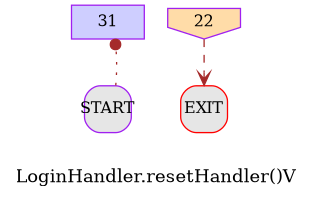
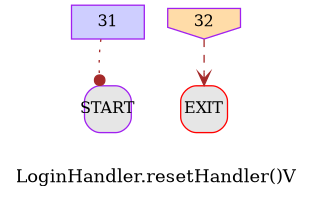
node "22": label "22" -> "32"
edge "START" -> "31": reversed
